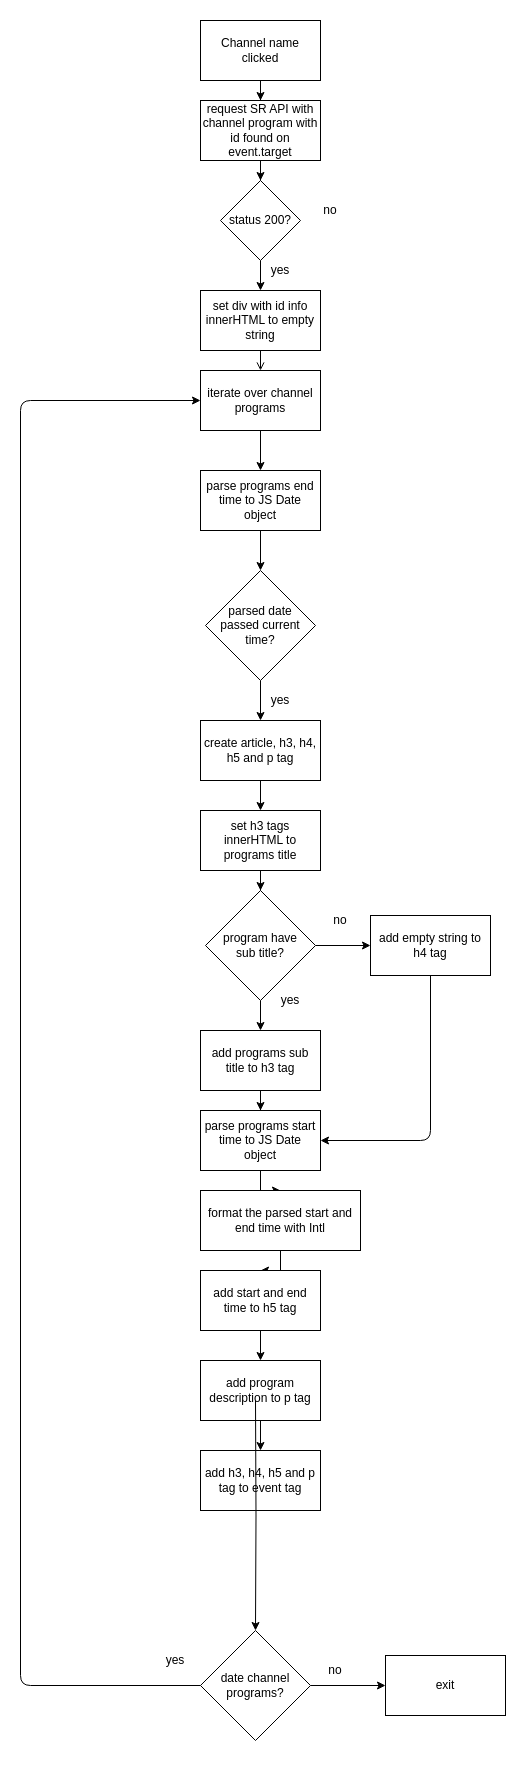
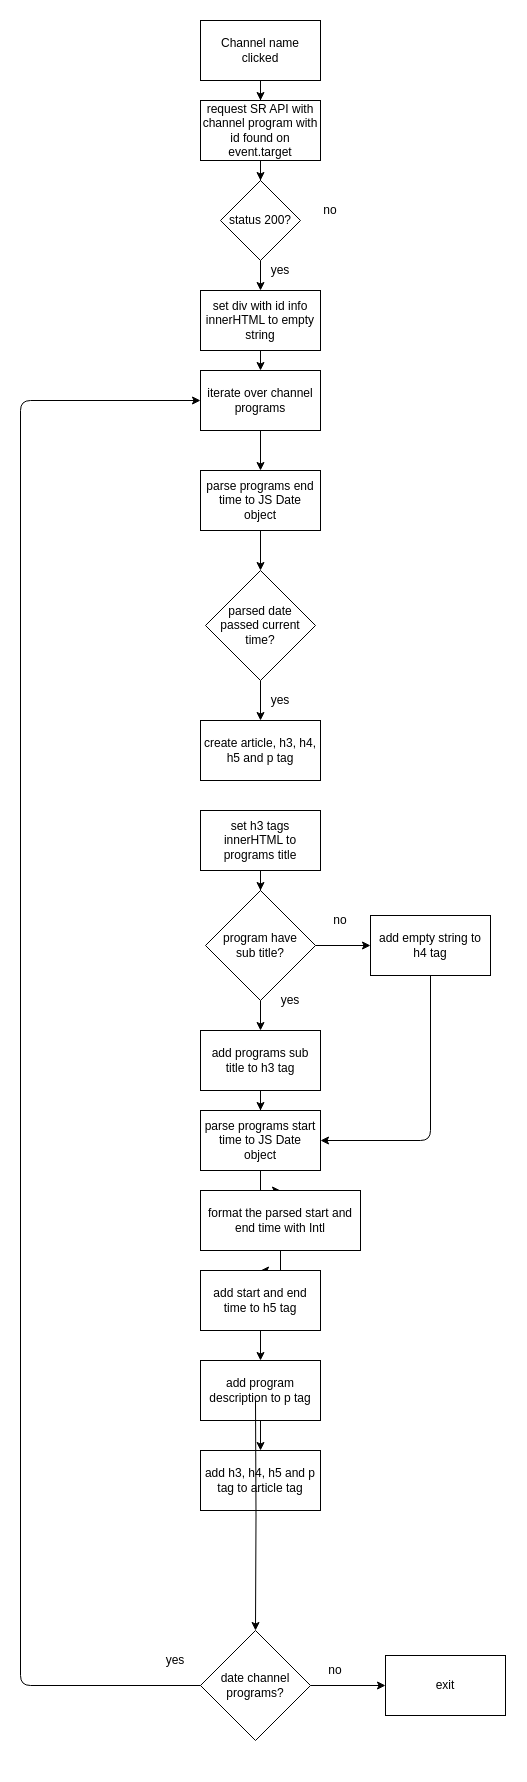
edge "set div with id info innerHTML to empty string" -> "iterate over channel programs": arrowhead open -> classic
edge "create article, h3, h4, h5 and p tag" -> "set h3 tags innerHTML to programs title": removed
node "add h3, h4, h5 and p tag to event tag": label "add h3, h4, h5 and p tag to event tag" -> "add h3, h4, h5 and p tag to article tag"
